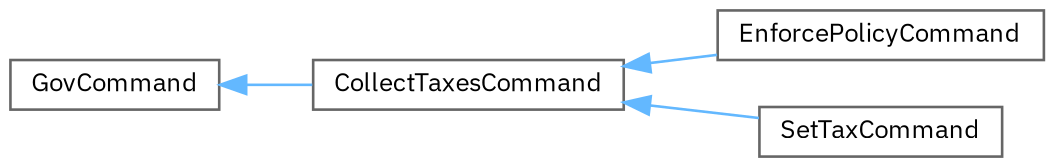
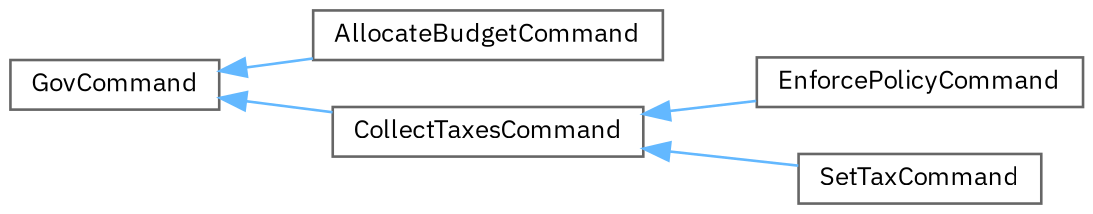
node "AllocateBudgetCommand": added
